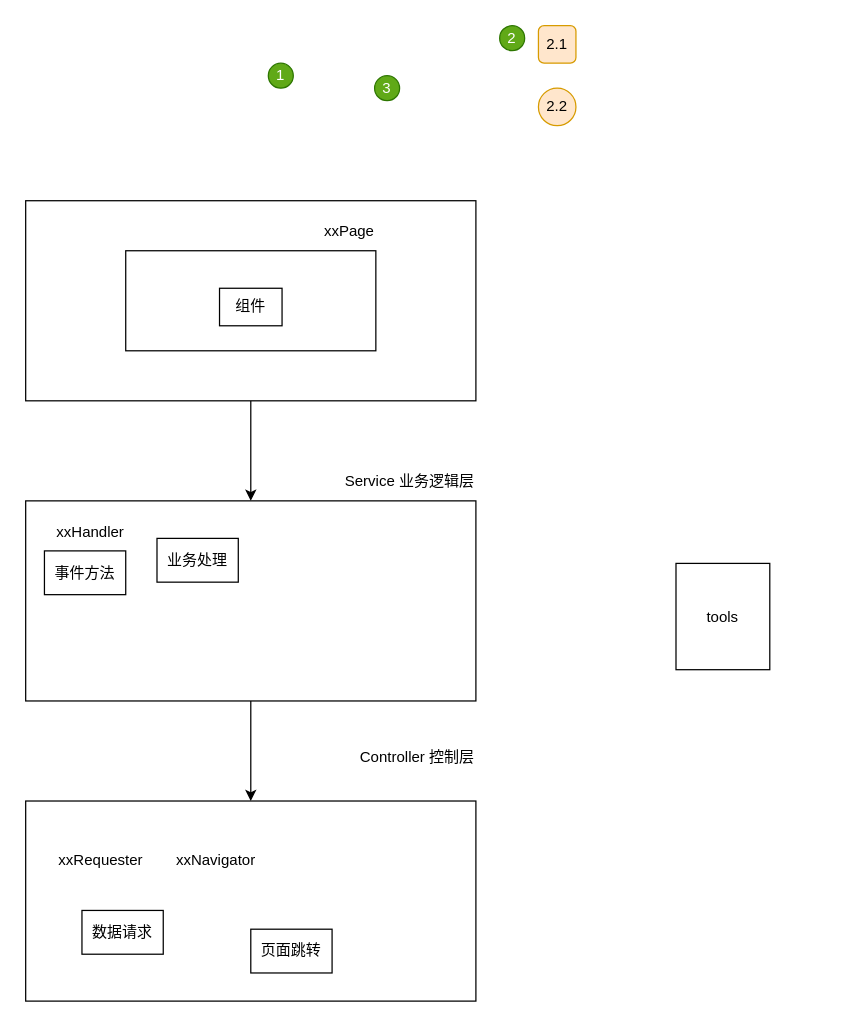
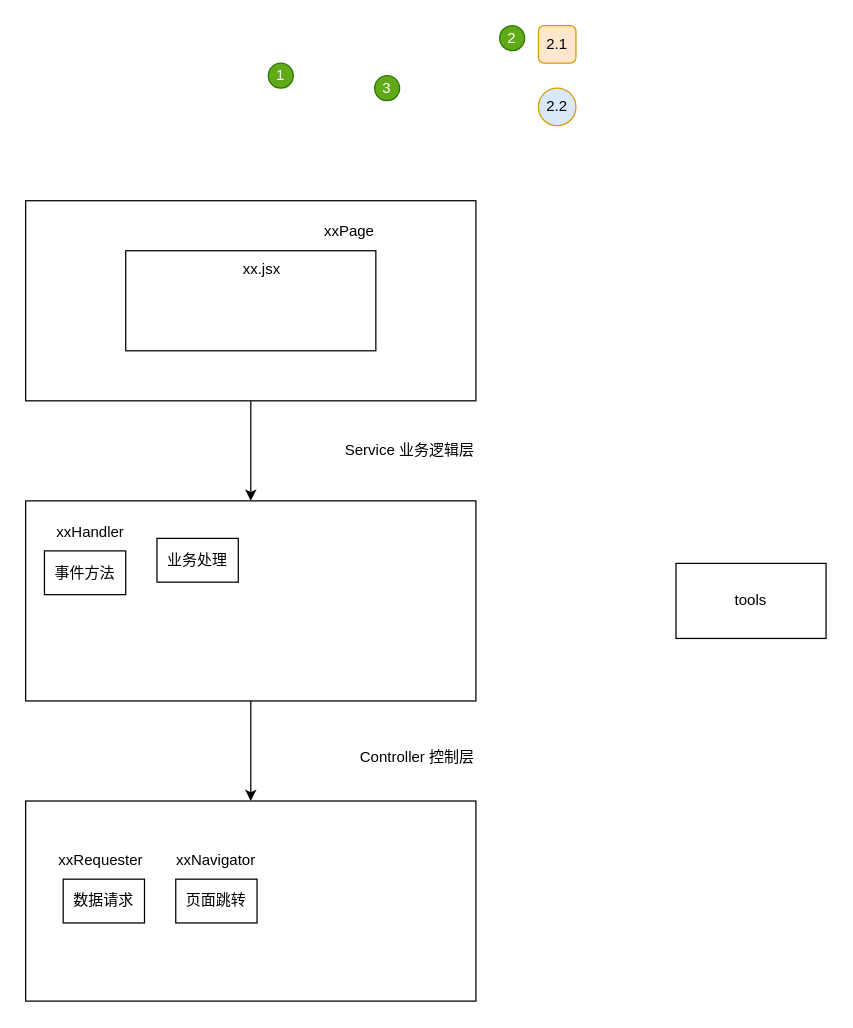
node "2.2": fillcolor #ffe6cc -> #dae8fc
node "xx.jsx": added
node "组件": removed
node "Service 业务逻辑层": moved (394, 482) -> (394, 451)
node "tools": size 94x106 -> 150x75
node "数据请求": moved (123, 932) -> (104, 901)
node "页面跳转": moved (291, 951) -> (216, 901)
